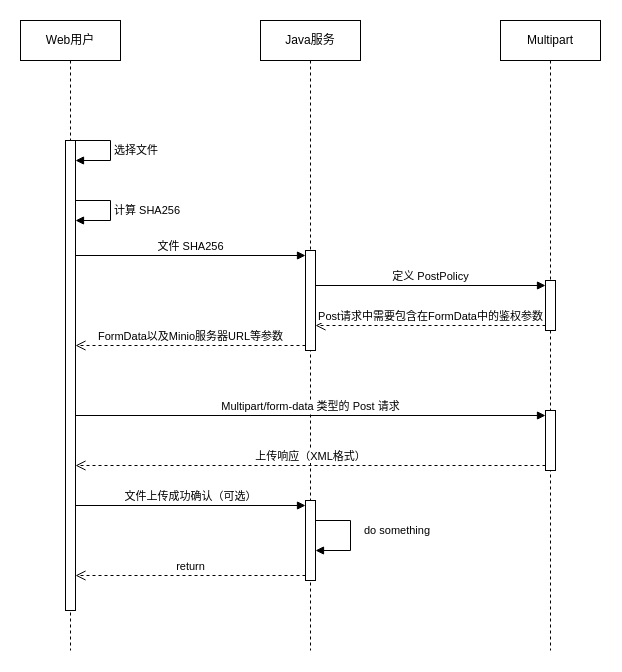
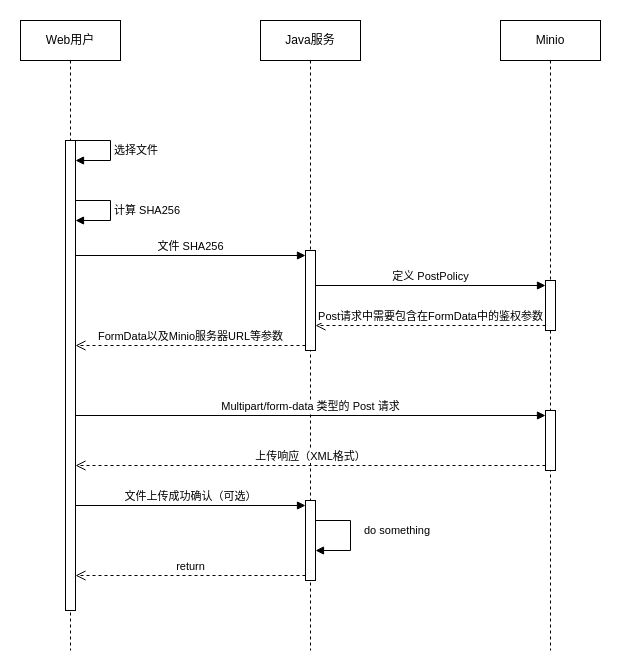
node "Multipart": label "Multipart" -> "Minio"
